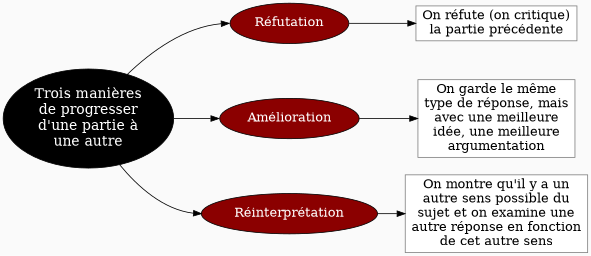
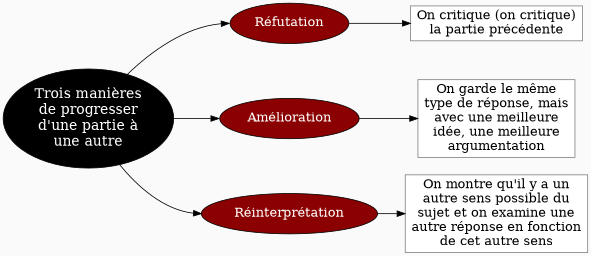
node "On réfute (on critique) la partie précédente": label "On réfute (on critique) la partie précédente" -> "On critique (on critique) la partie précédente"
